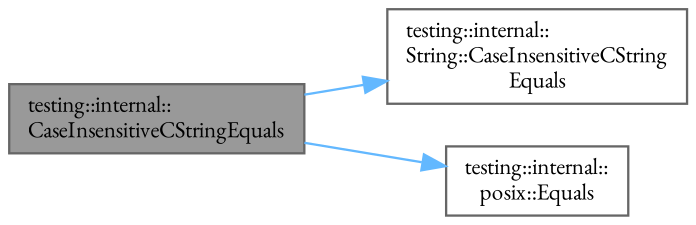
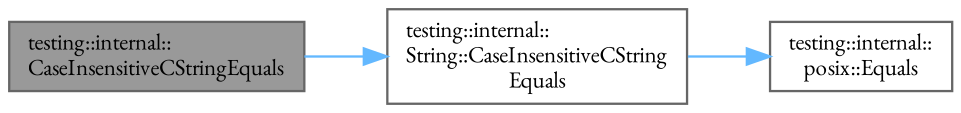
edge "testing::internal:: CaseInsensitiveCStringEquals" -> "testing::internal:: posix::Equals": now "testing::internal:: String::CaseInsensitiveCString Equals" -> "testing::internal:: posix::Equals"
